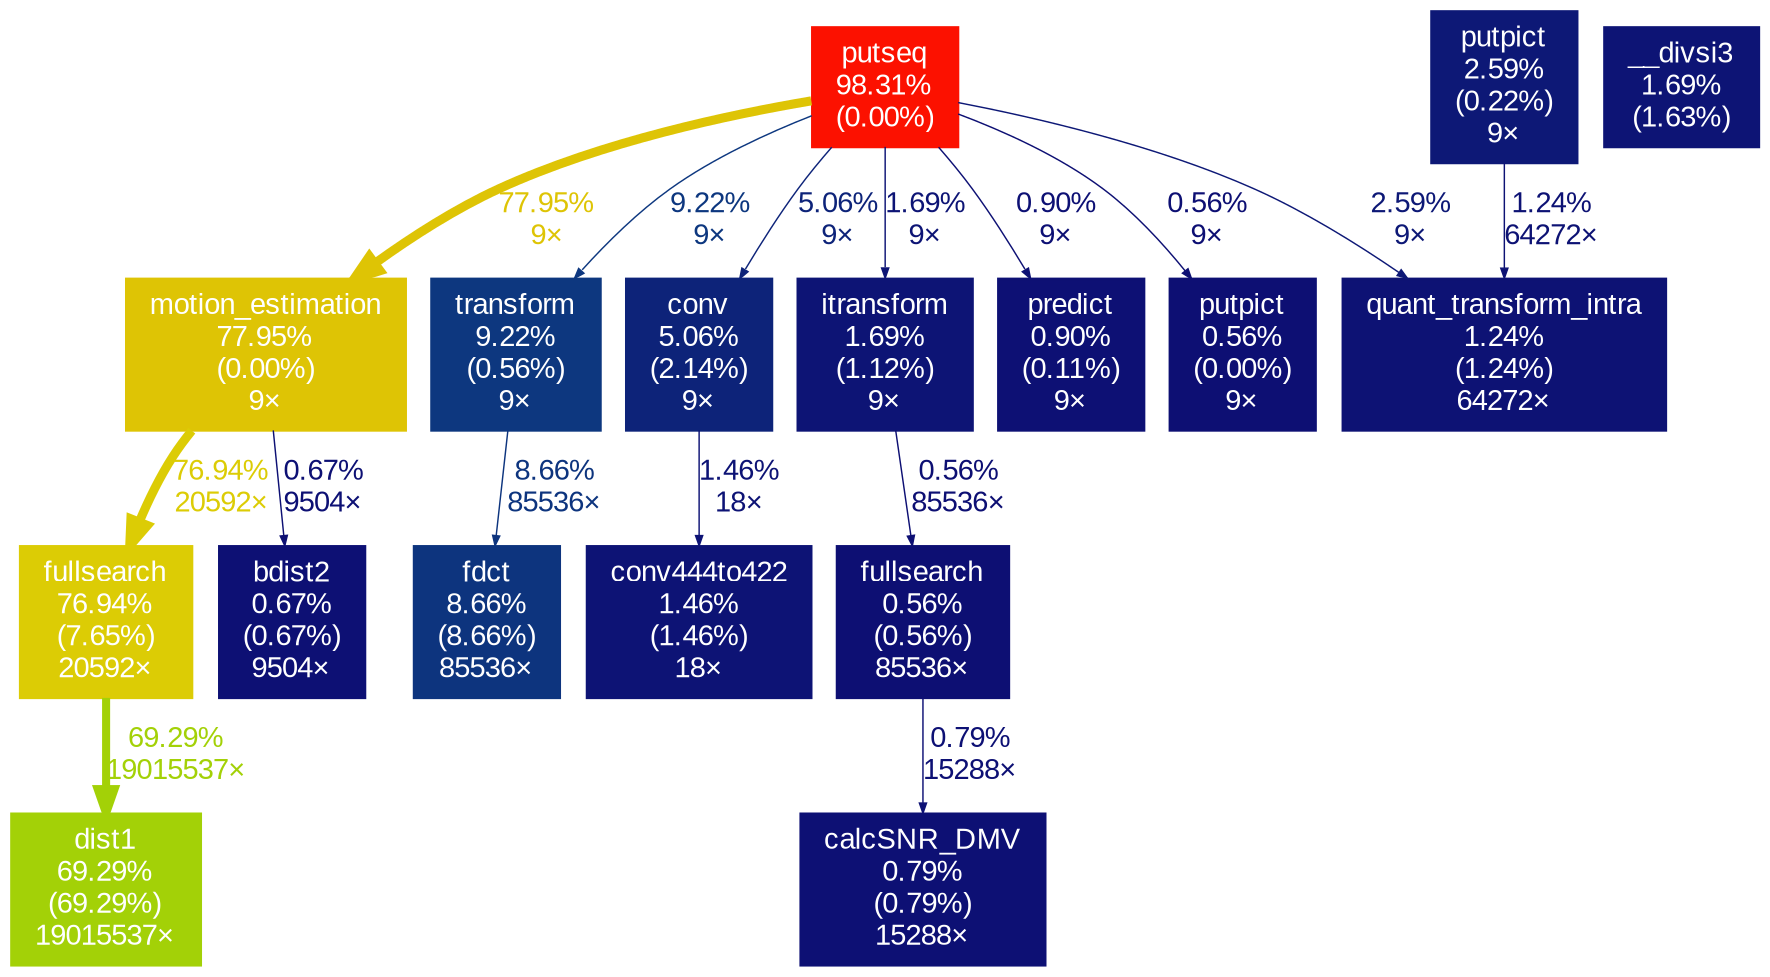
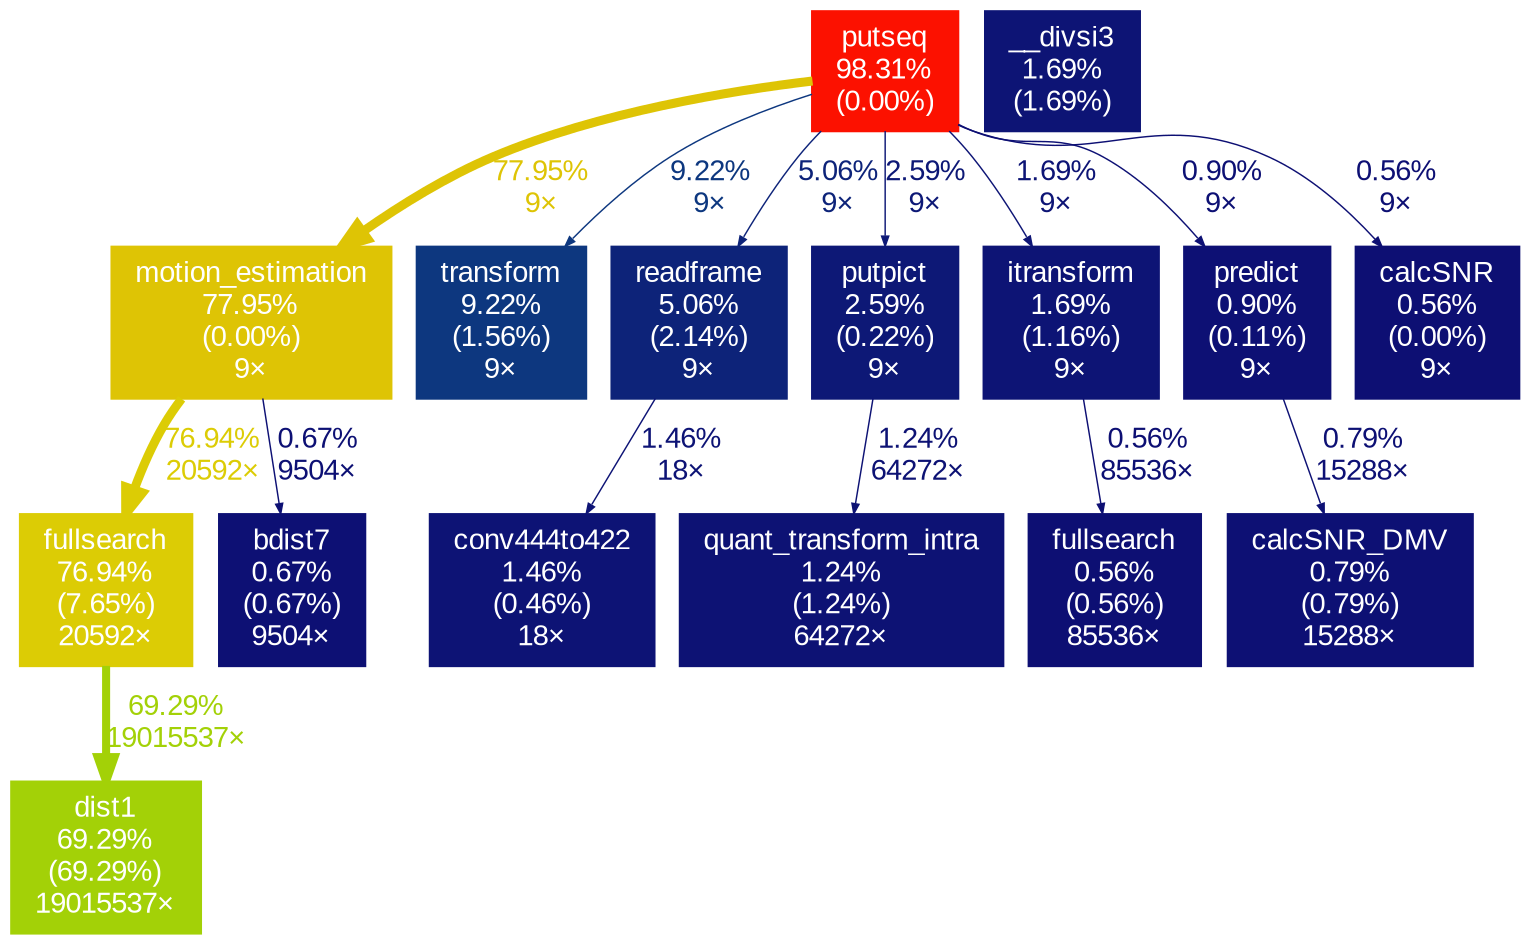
node "__divsi3 1.69% (1.63%)": label "__divsi3 1.69% (1.63%)" -> "__divsi3 1.69% (1.69%)"
edge "putseq 98.31% (0.00%)" -> "quant_transform_intra 1.24% (1.24%) 64272×": now "putseq 98.31% (0.00%)" -> "putpict 2.59% (0.22%) 9×"
node "transform 9.22% (0.56%) 9×": label "transform 9.22% (0.56%) 9×" -> "transform 9.22% (1.56%) 9×"
node "conv 5.06% (2.14%) 9×": label "conv 5.06% (2.14%) 9×" -> "readframe 5.06% (2.14%) 9×"
node "itransform 1.69% (1.12%) 9×": label "itransform 1.69% (1.12%) 9×" -> "itransform 1.69% (1.16%) 9×"
node "putpict 0.56% (0.00%) 9×": label "putpict 0.56% (0.00%) 9×" -> "calcSNR 0.56% (0.00%) 9×"
node "bdist2 0.67% (0.67%) 9504×": label "bdist2 0.67% (0.67%) 9504×" -> "bdist7 0.67% (0.67%) 9504×"
node "fdct 8.66% (8.66%) 85536×": removed
node "conv444to422 1.46% (1.46%) 18×": label "conv444to422 1.46% (1.46%) 18×" -> "conv444to422 1.46% (0.46%) 18×"
edge "fullsearch 0.56% (0.56%) 85536×" -> "calcSNR_DMV 0.79% (0.79%) 15288×": now "predict 0.90% (0.11%) 9×" -> "calcSNR_DMV 0.79% (0.79%) 15288×"
